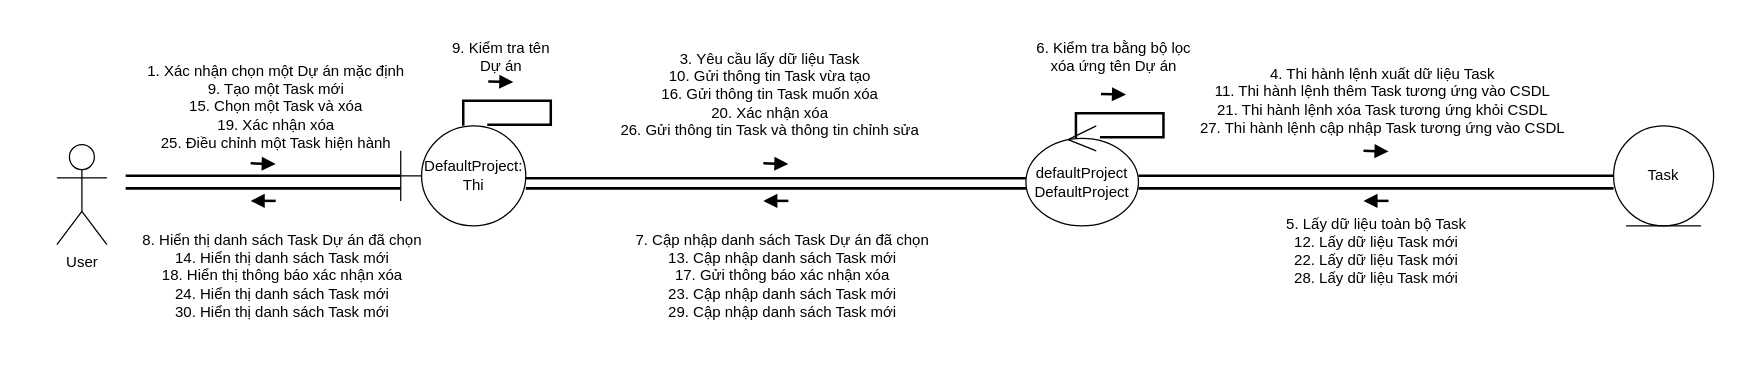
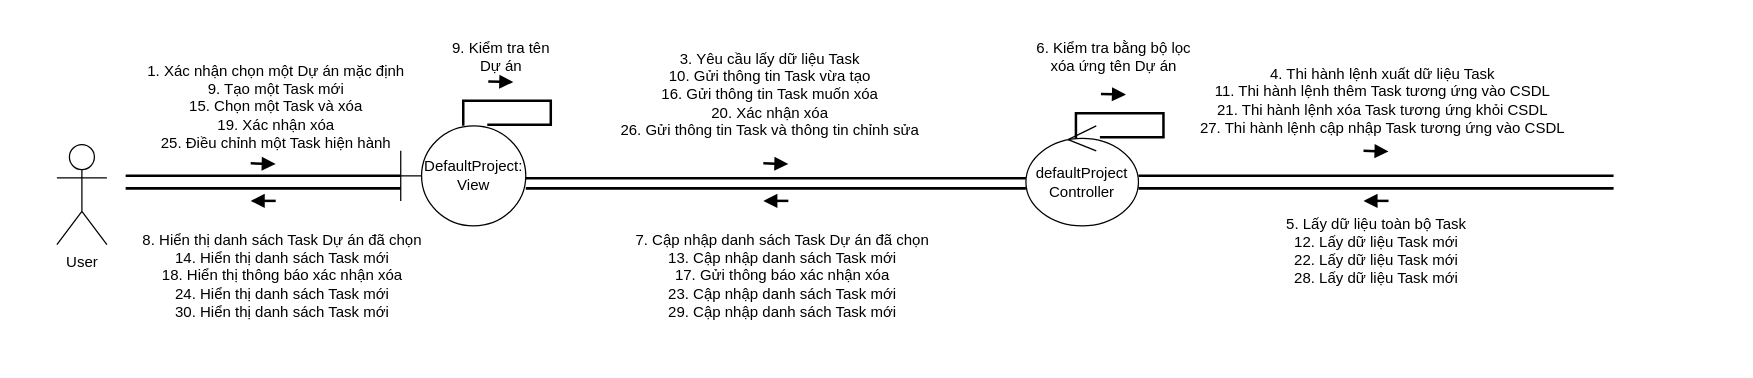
node "DefaultProject: Thi": label "DefaultProject: Thi" -> "DefaultProject: View"
node "Task": removed
node "defaultProject DefaultProject": label "defaultProject DefaultProject" -> "defaultProject Controller"
